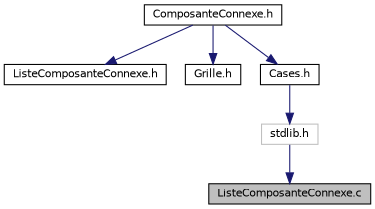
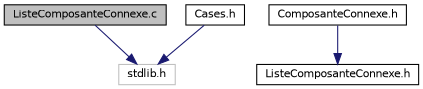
edge "ComposanteConnexe.h" -> "Cases.h": removed
node "Grille.h": removed
edge "stdlib.h" -> "ListeComposanteConnexe.c": reversed
